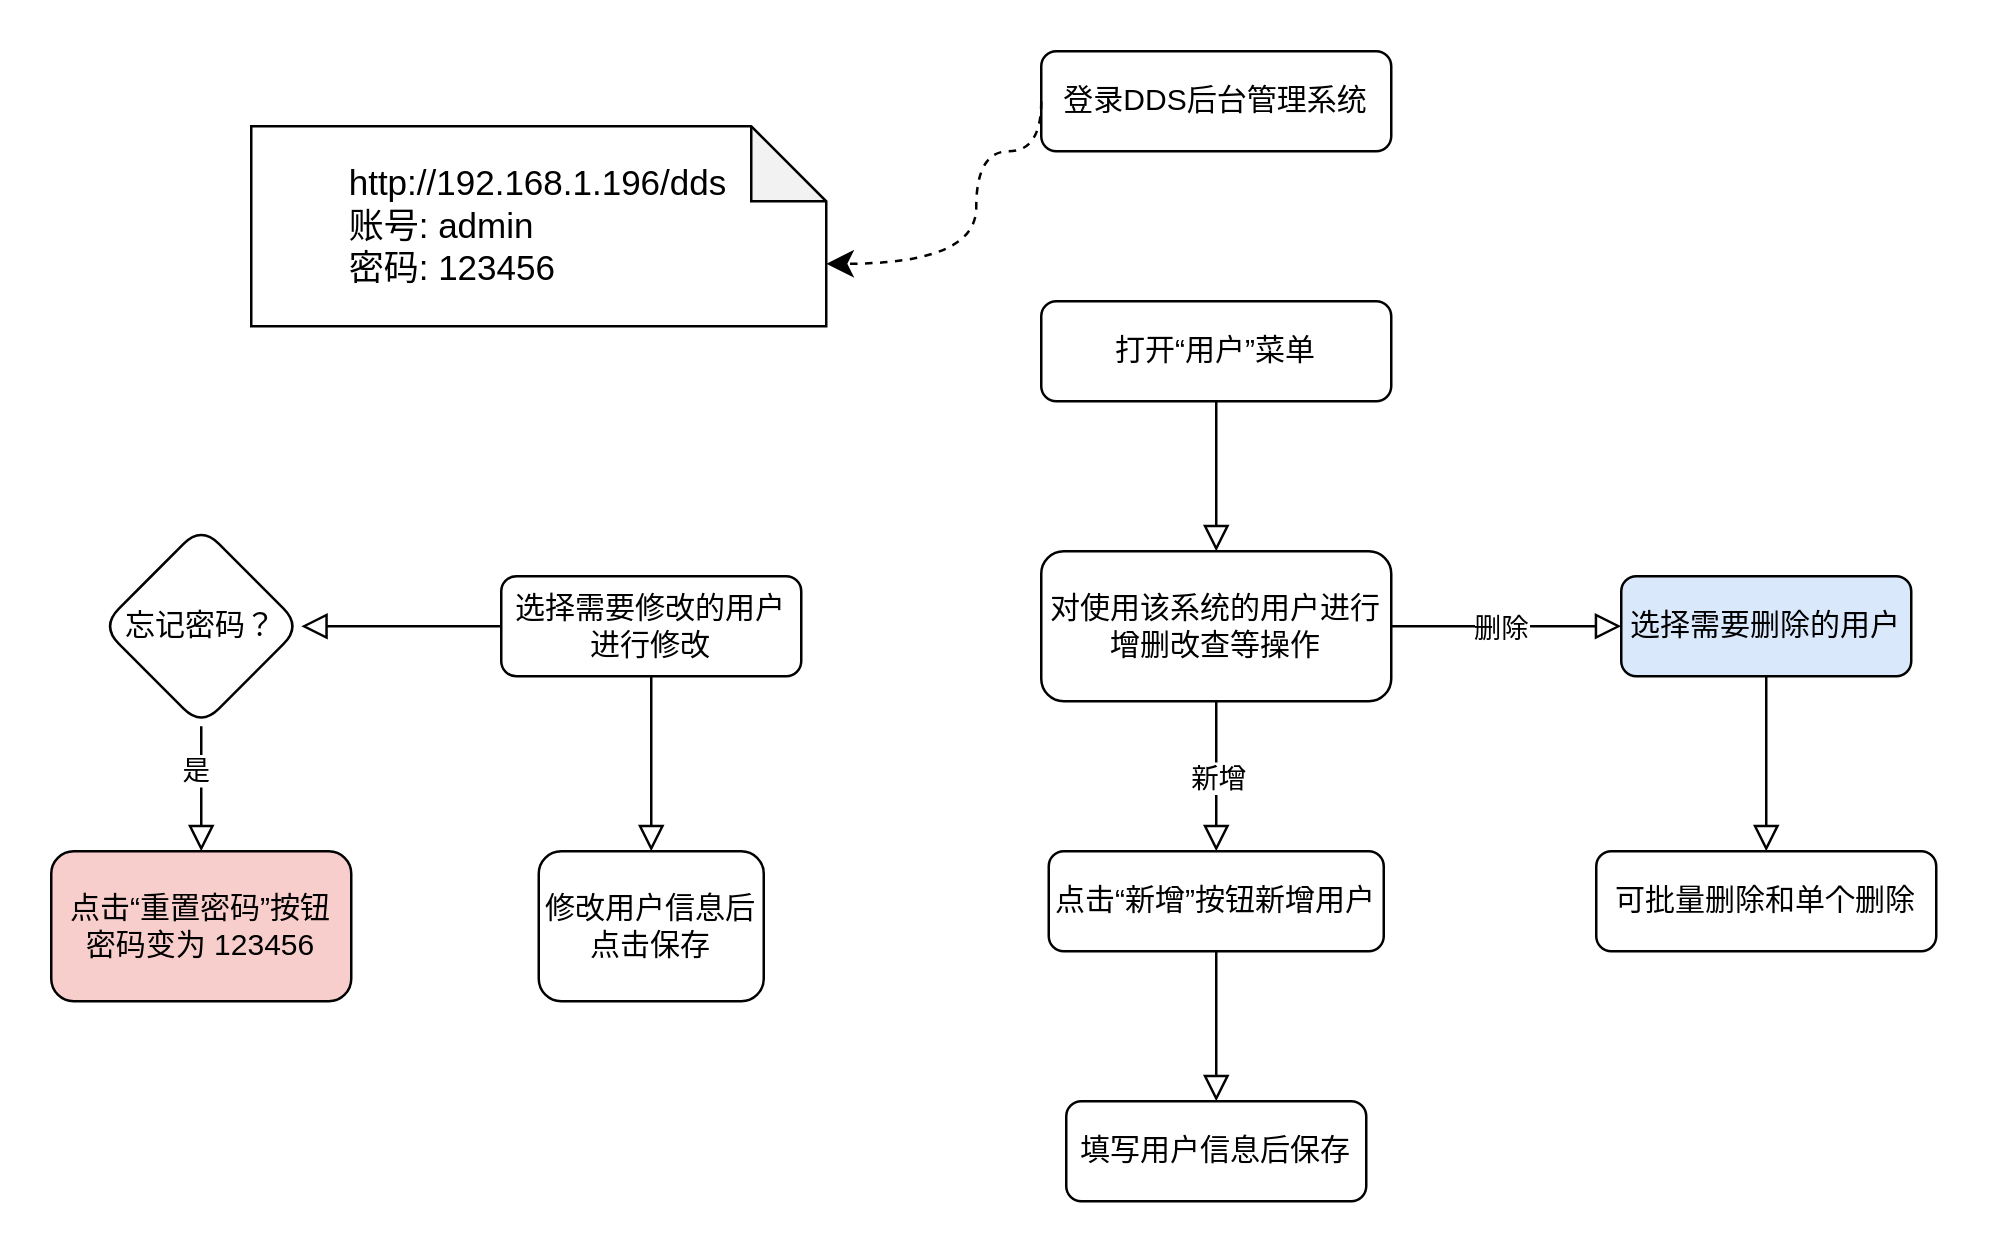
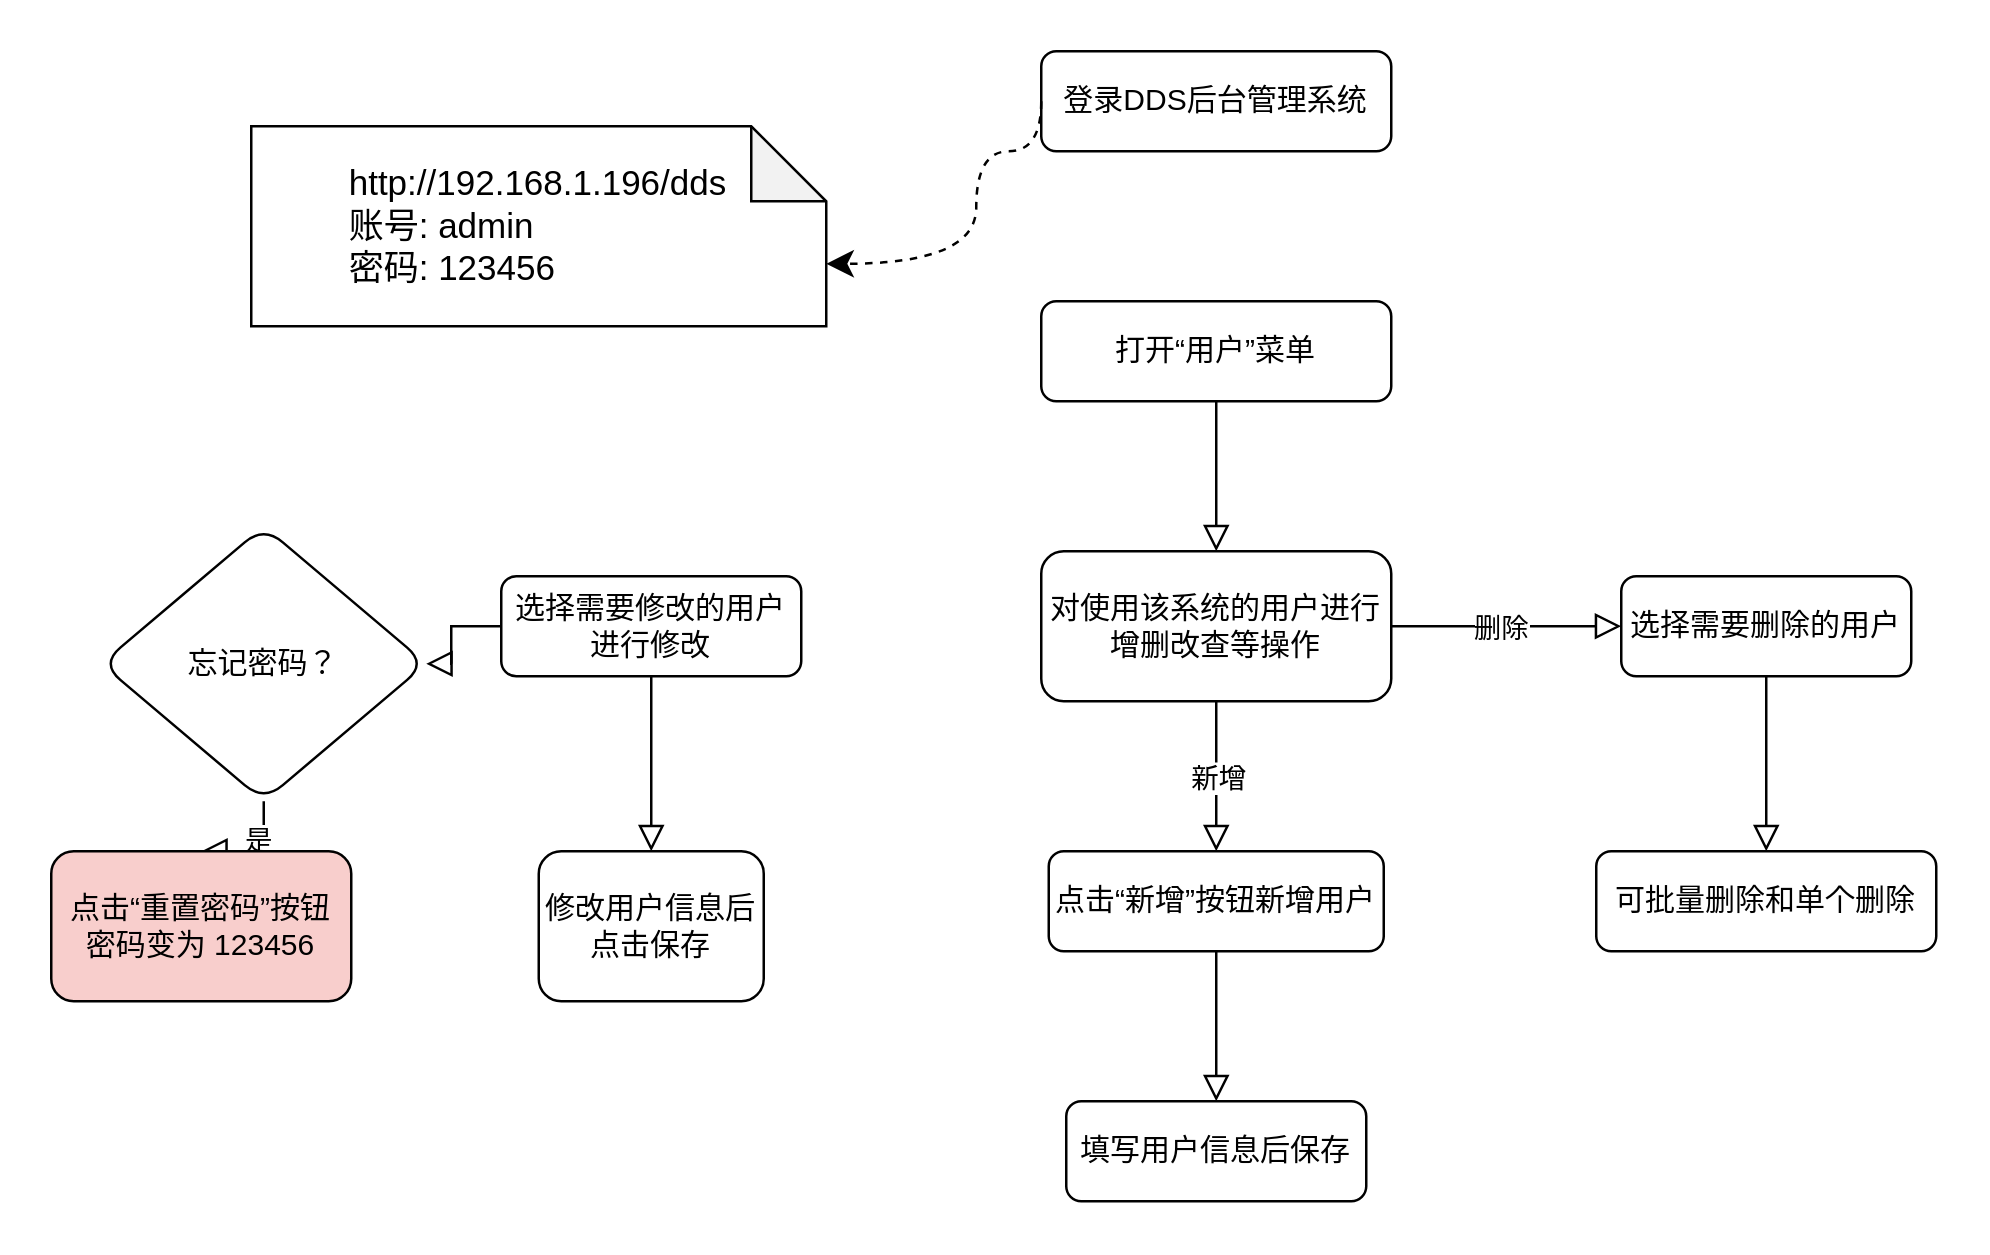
node "忘记密码？": size 200x200 -> 325x275
node "选择需要删除的用户": fillcolor #dae8fc -> #ffffff
